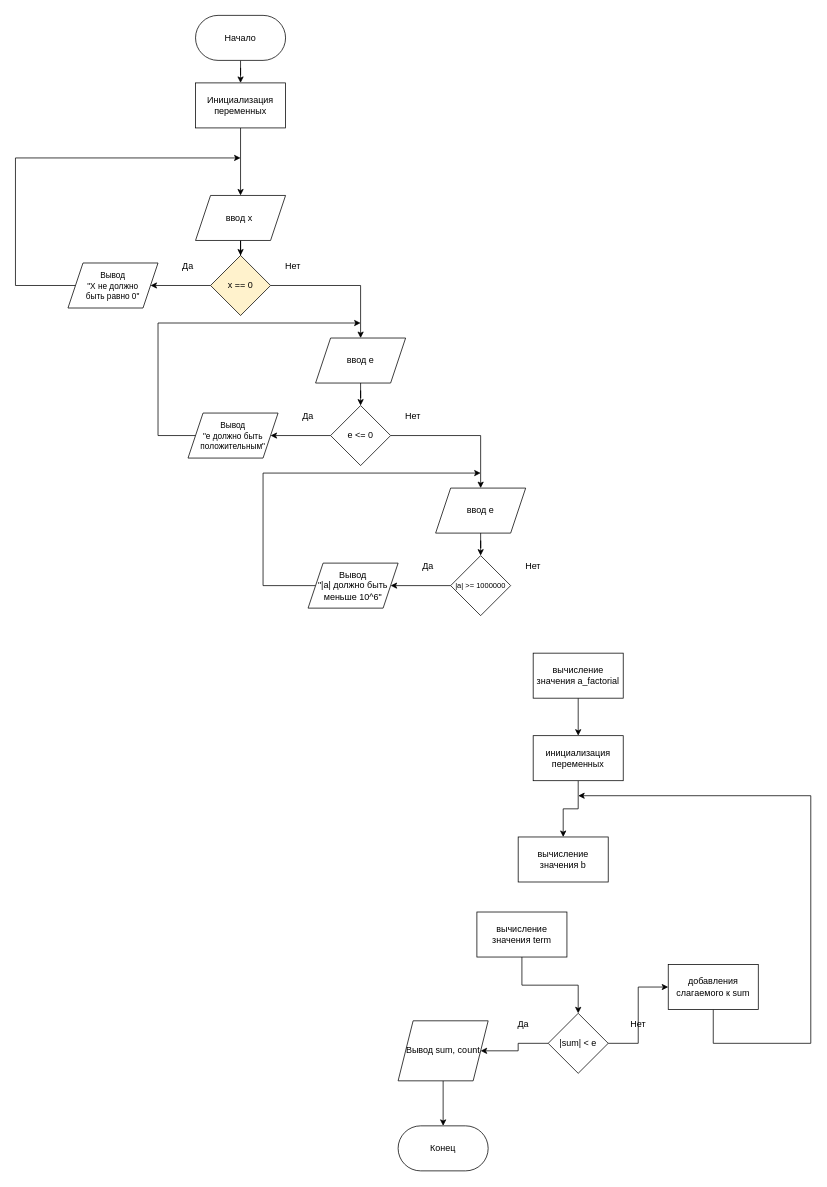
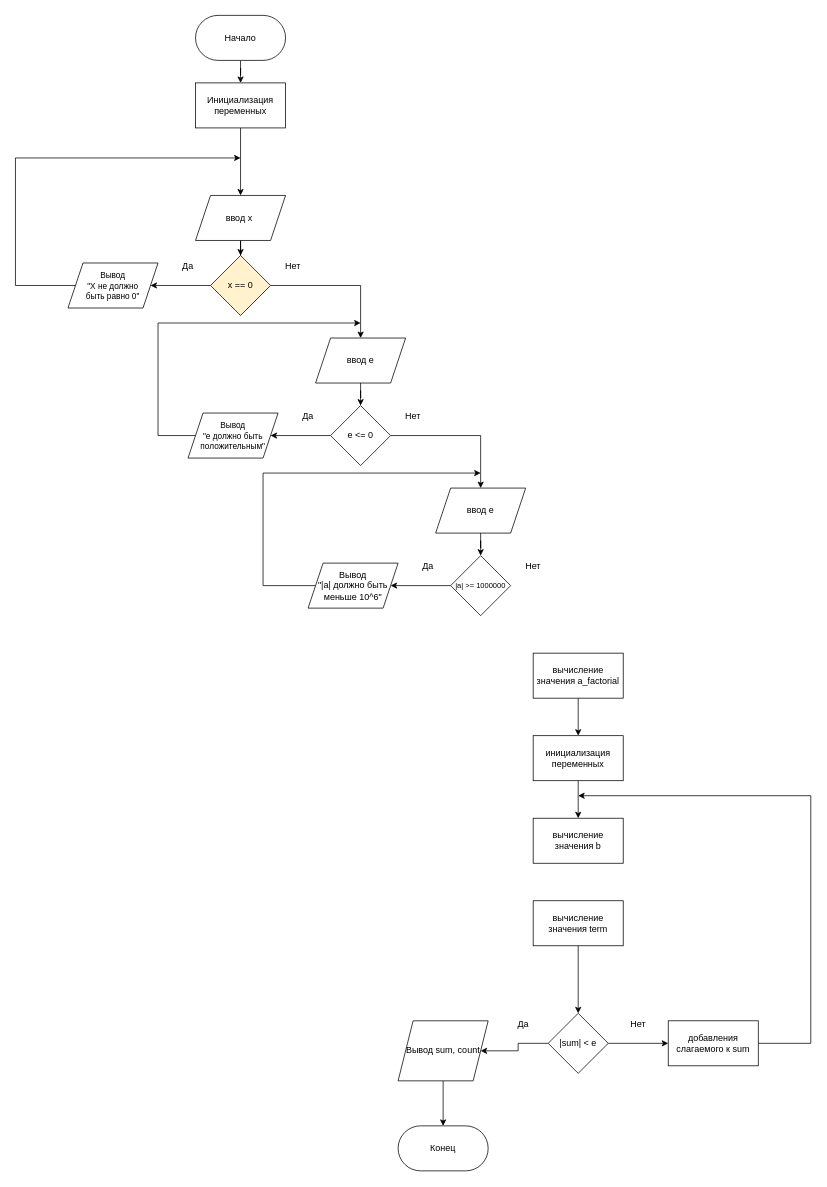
node "вычисление значения b": moved (563, 859) -> (578, 840)
node "вычисление значения term": moved (522, 934) -> (578, 923)
node "добавления слагаемого к sum": moved (713, 987) -> (713, 1043)
